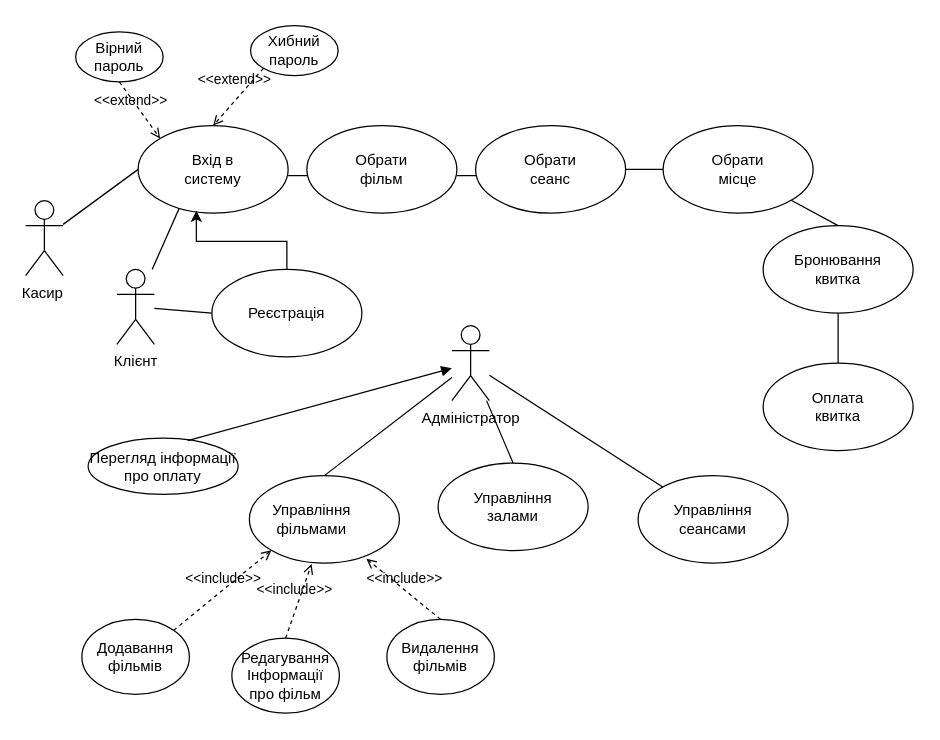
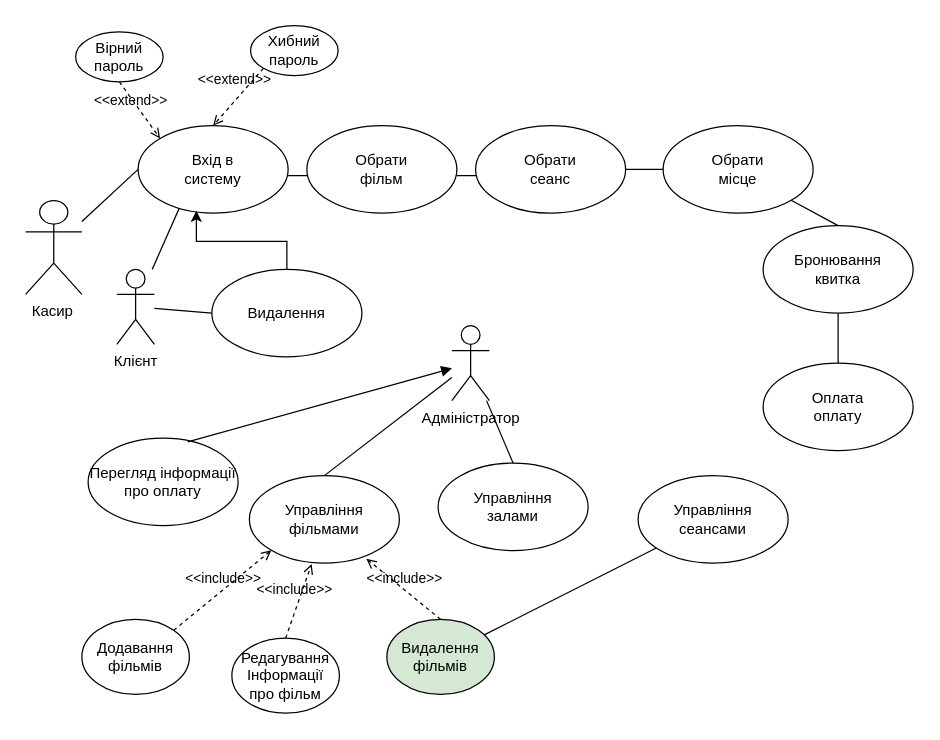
node "Касир": size 38x75 -> 56x94
node "Реєстрація": label "Реєстрація" -> "Видалення"
node "Оплата квитка": label "Оплата квитка" -> "Оплата оплату"
edge "Адміністратор" -- "Управління сеансами": now "Видалення фільмів" -- "Управління сеансами"
node "Перегляд інформації про оплату": size 150x56 -> 150x88
node "Управління фільмами": moved (312, 519) -> (324, 519)
node "Видалення фільмів": fillcolor #ffffff -> #d5e8d4
